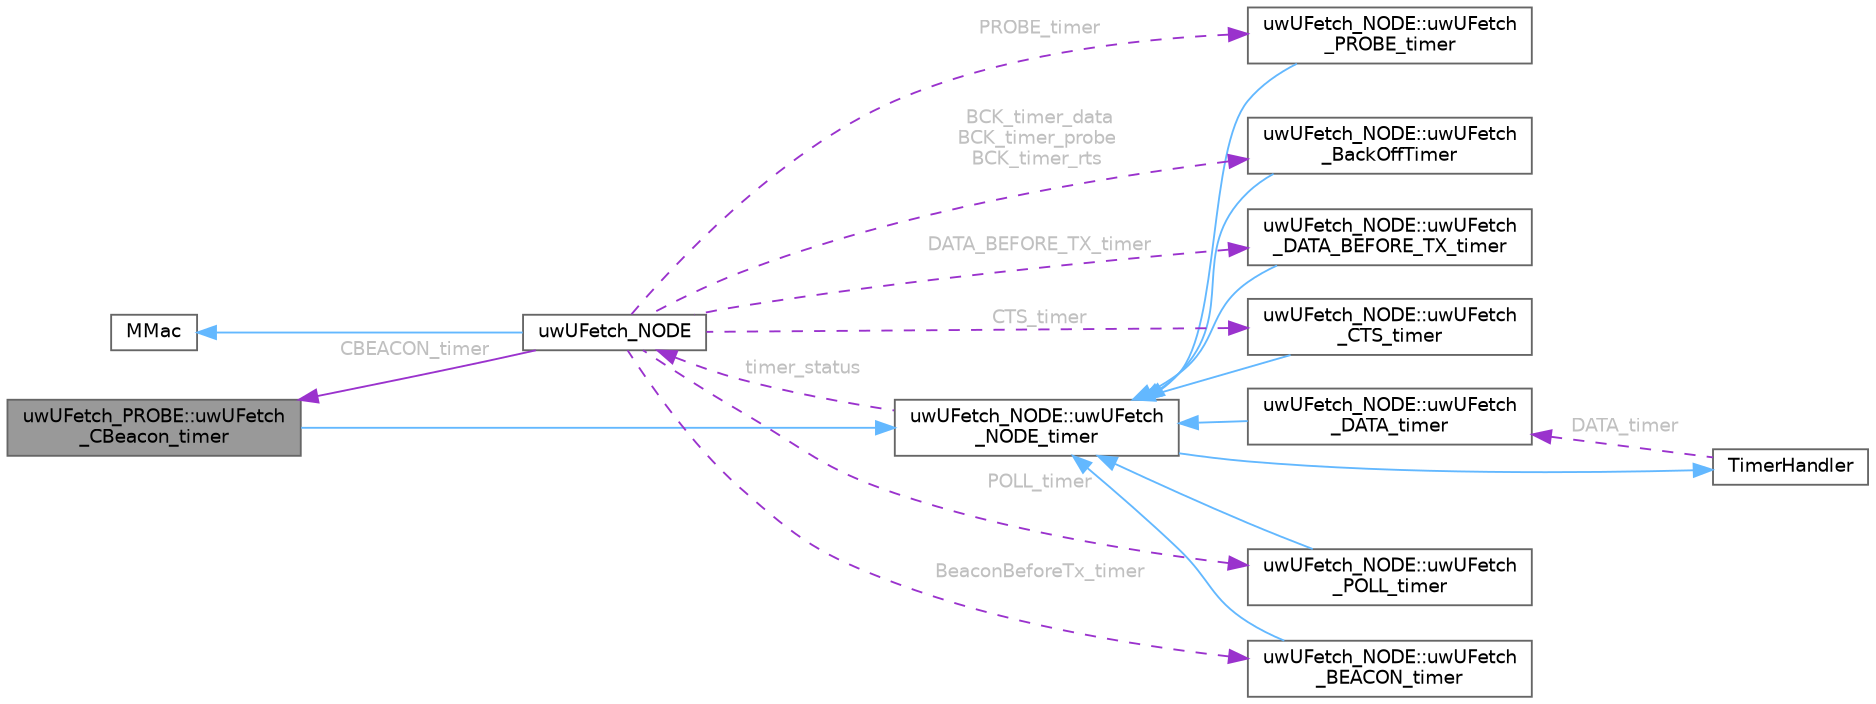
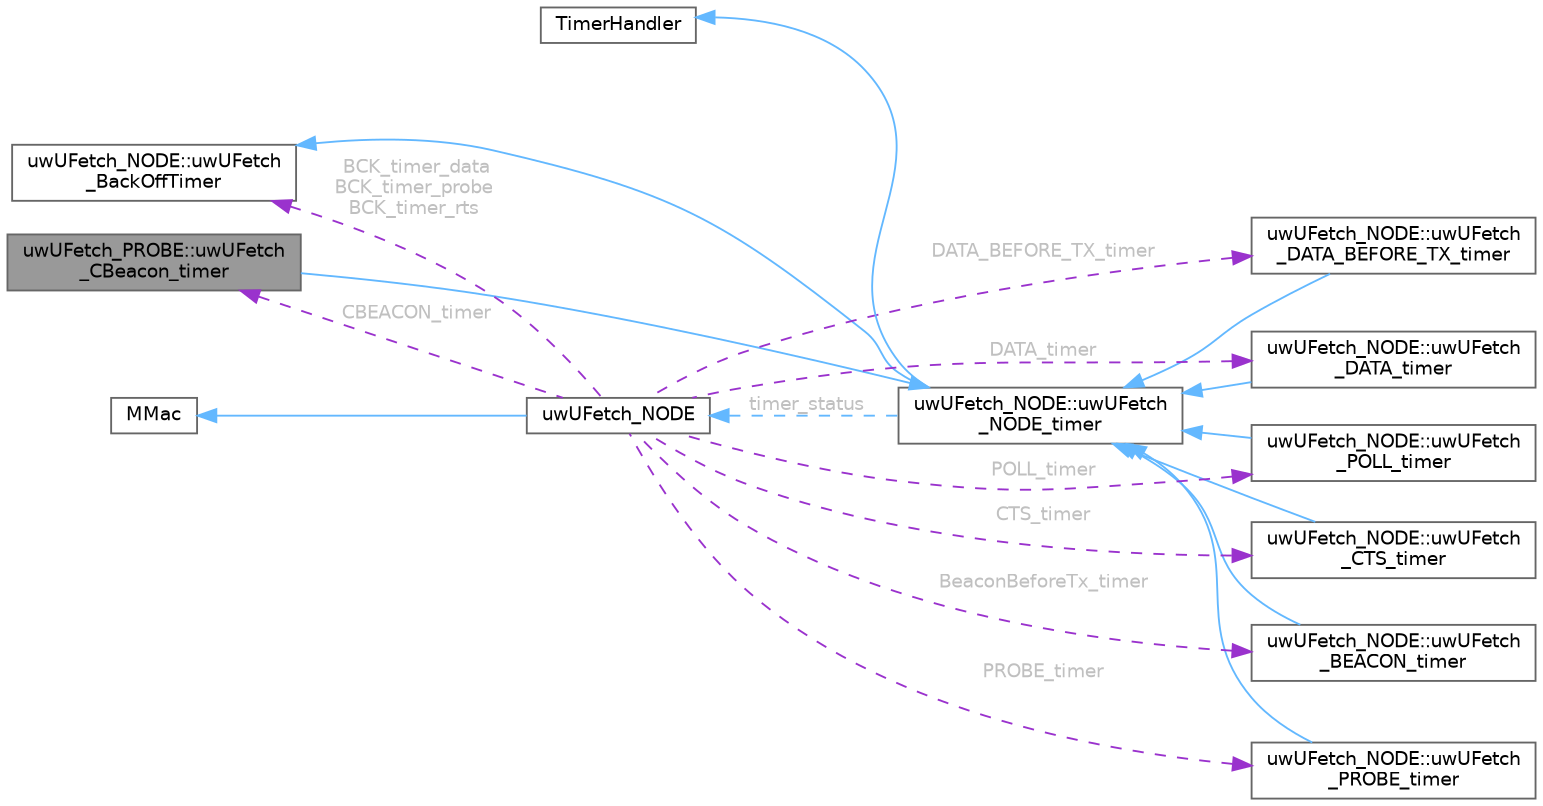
edge "uwUFetch_NODE::uwUFetch _BackOffTimer" -> "uwUFetch_NODE::uwUFetch _NODE_timer": reversed
edge "uwUFetch_NODE" -> "uwUFetch_PROBE::uwUFetch _CBeacon_timer": style solid -> dashed
edge "uwUFetch_NODE::uwUFetch _NODE_timer" -> "uwUFetch_NODE": color darkorchid3 -> steelblue1
edge "TimerHandler" -> "uwUFetch_NODE::uwUFetch _DATA_timer": now "uwUFetch_NODE" -> "uwUFetch_NODE::uwUFetch _DATA_timer"
